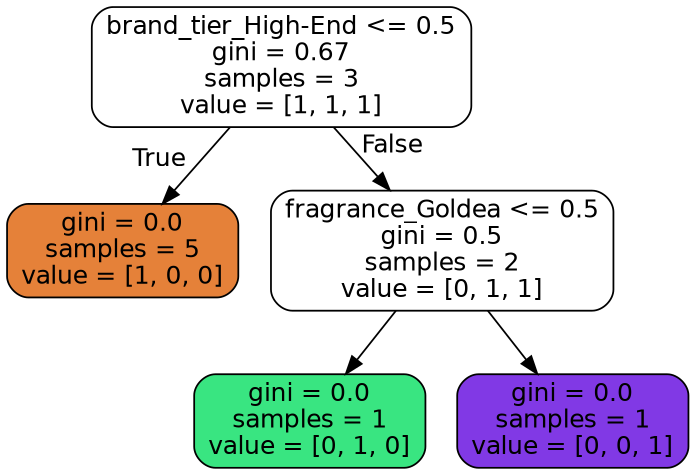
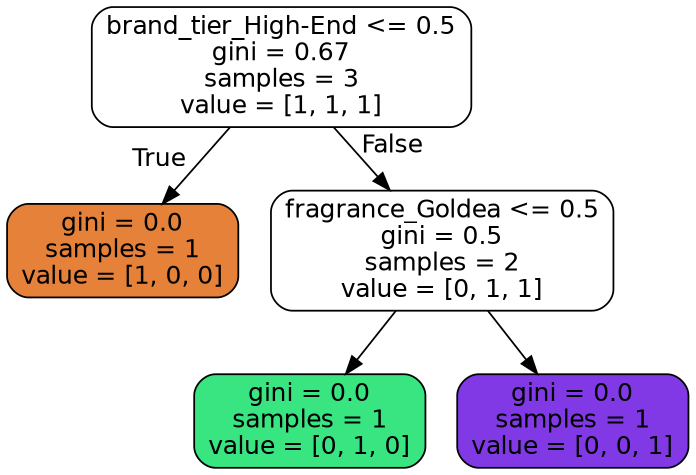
node "gini = 0.0 samples = 5 value = [1, 0, 0]": label "gini = 0.0 samples = 5 value = [1, 0, 0]" -> "gini = 0.0 samples = 1 value = [1, 0, 0]"
